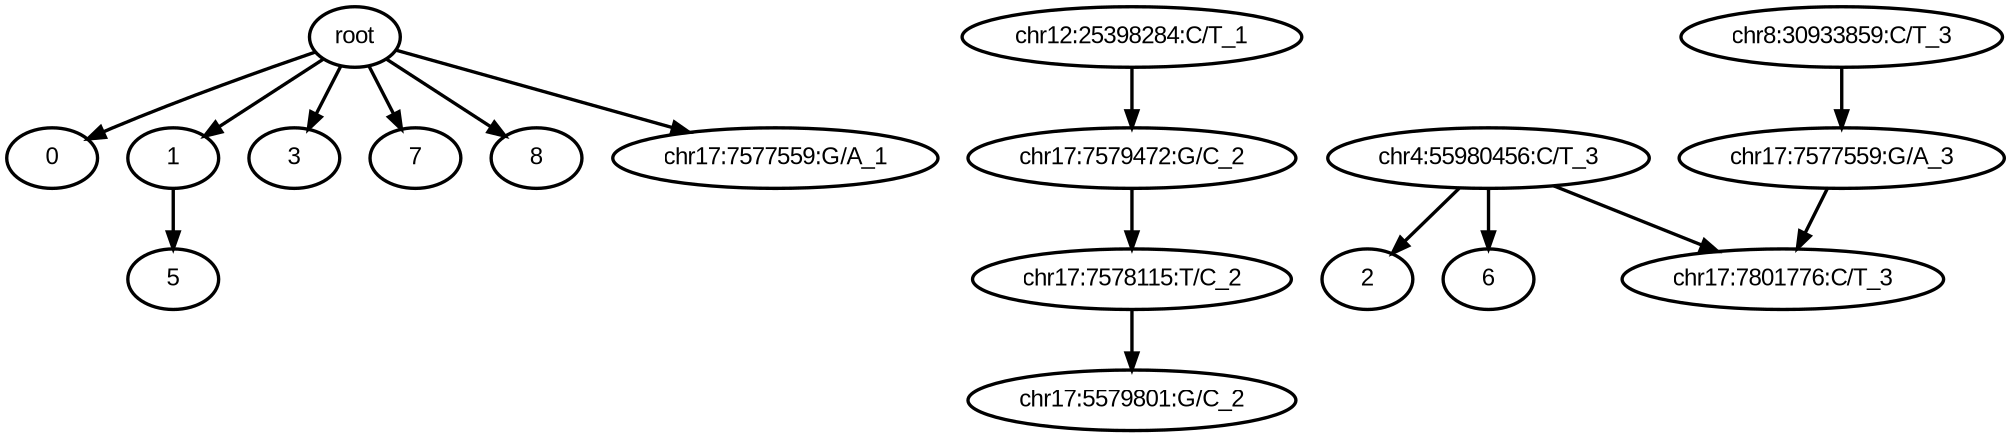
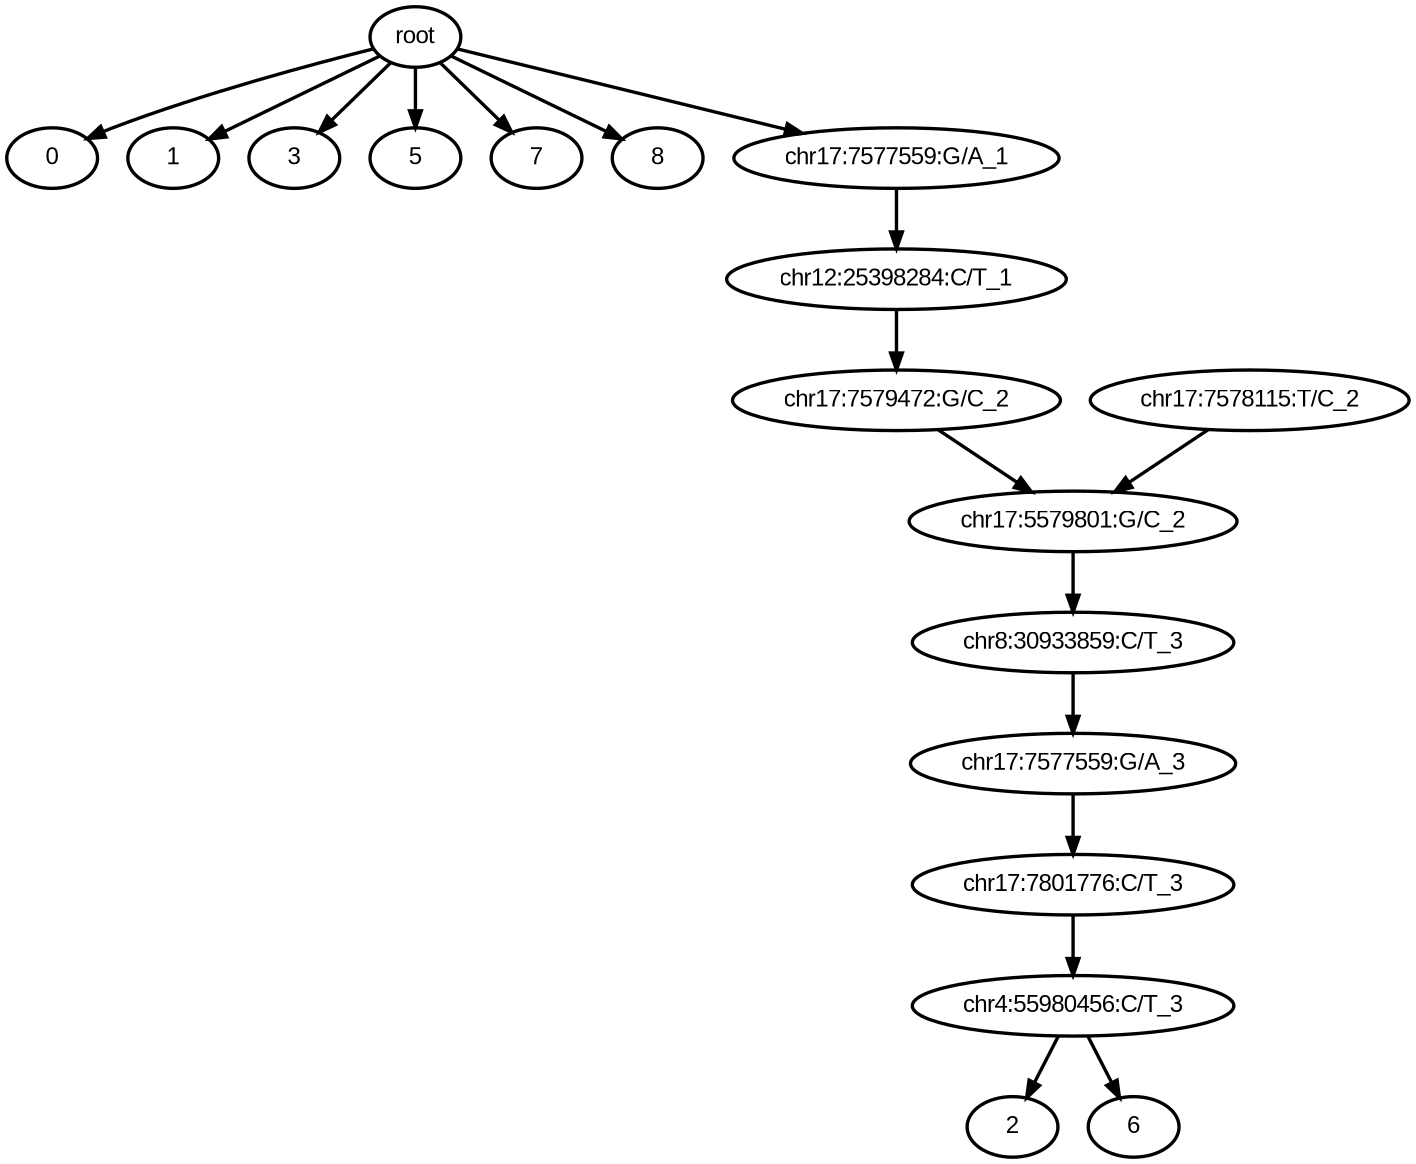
edge "1" -> "5": now "root" -> "5"
edge "chr17:7577559:G/A_1" -> "chr12:25398284:C/T_1": added
edge "chr17:7579472:G/C_2" -> "chr17:7578115:T/C_2": now "chr17:7579472:G/C_2" -> "chr17:5579801:G/C_2"
edge "chr4:55980456:C/T_3" -> "chr17:7801776:C/T_3": reversed
edge "chr17:5579801:G/C_2" -> "chr8:30933859:C/T_3": added
